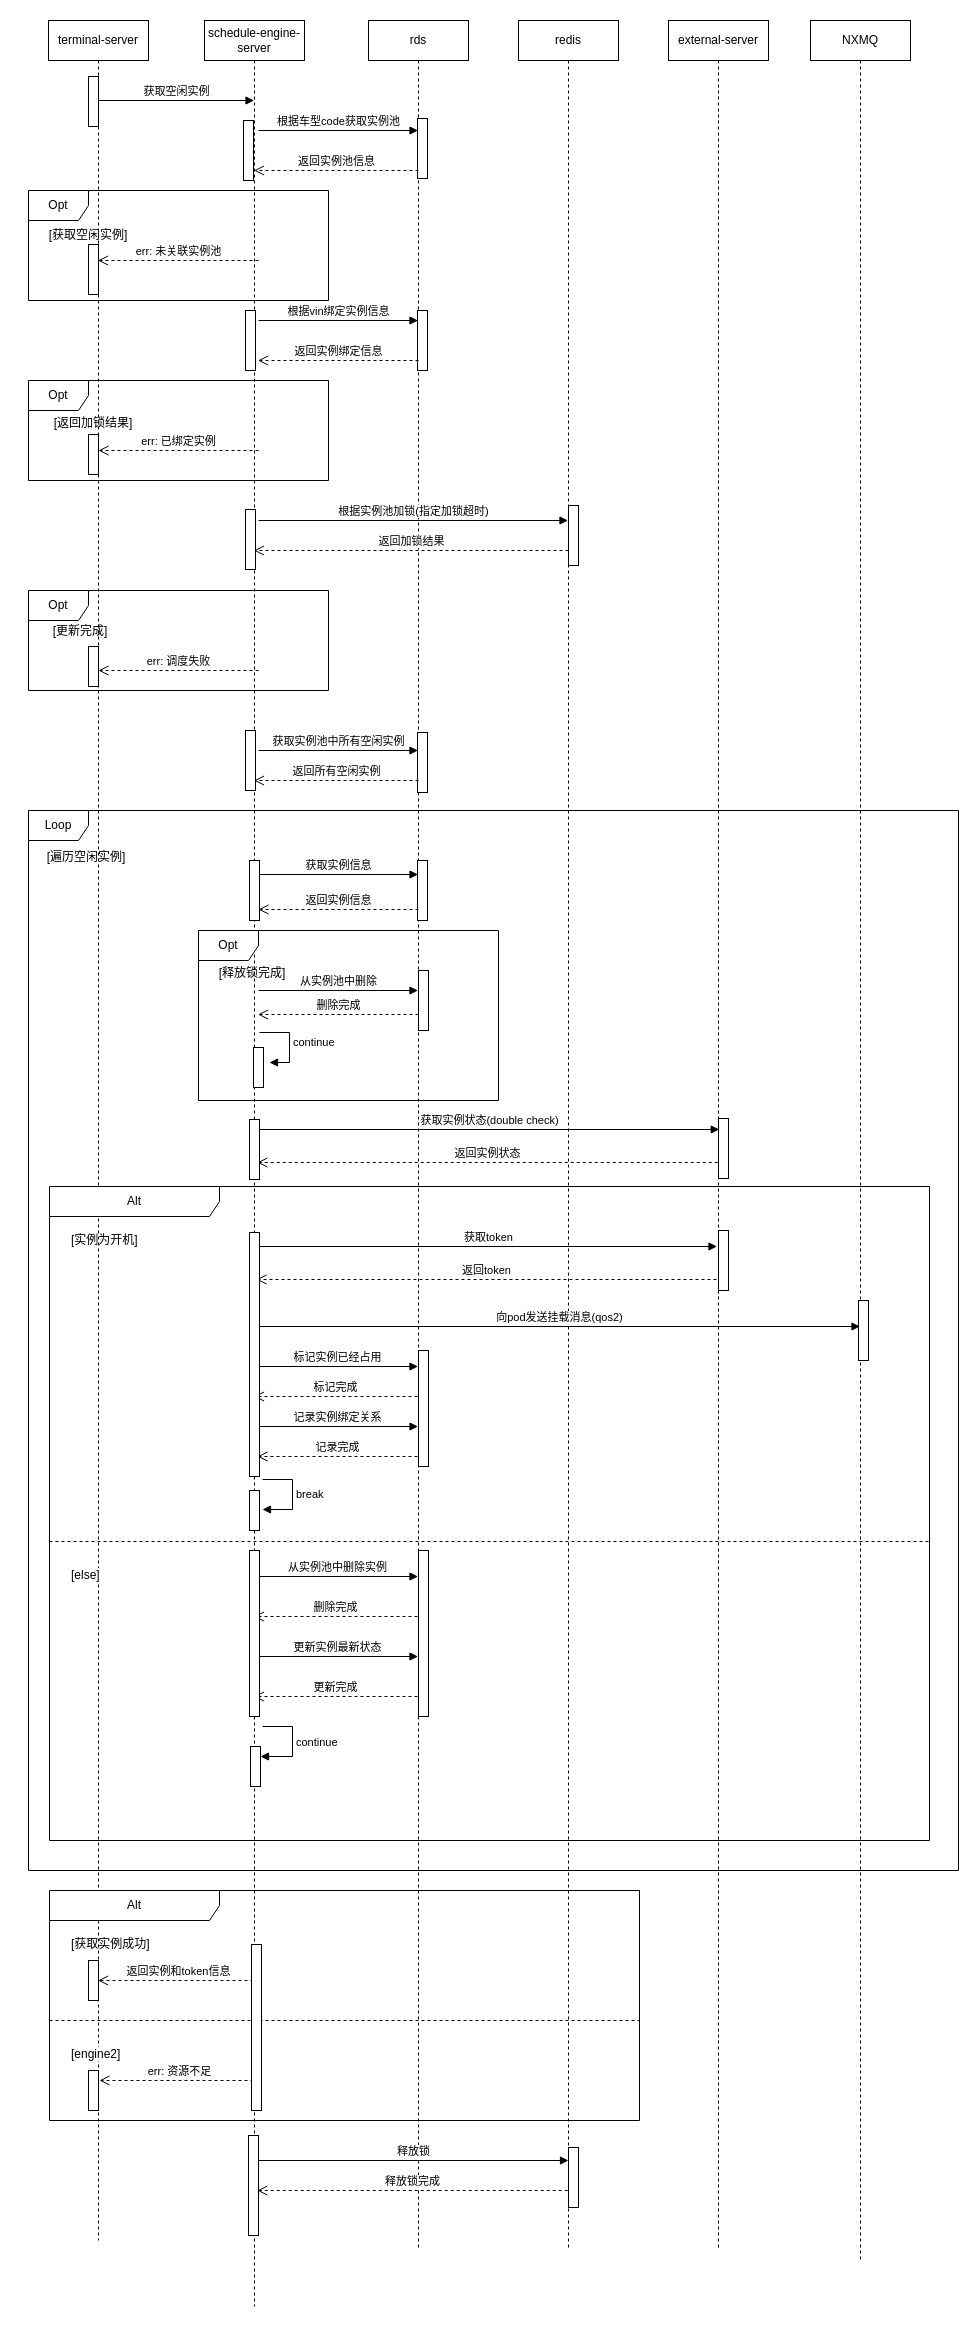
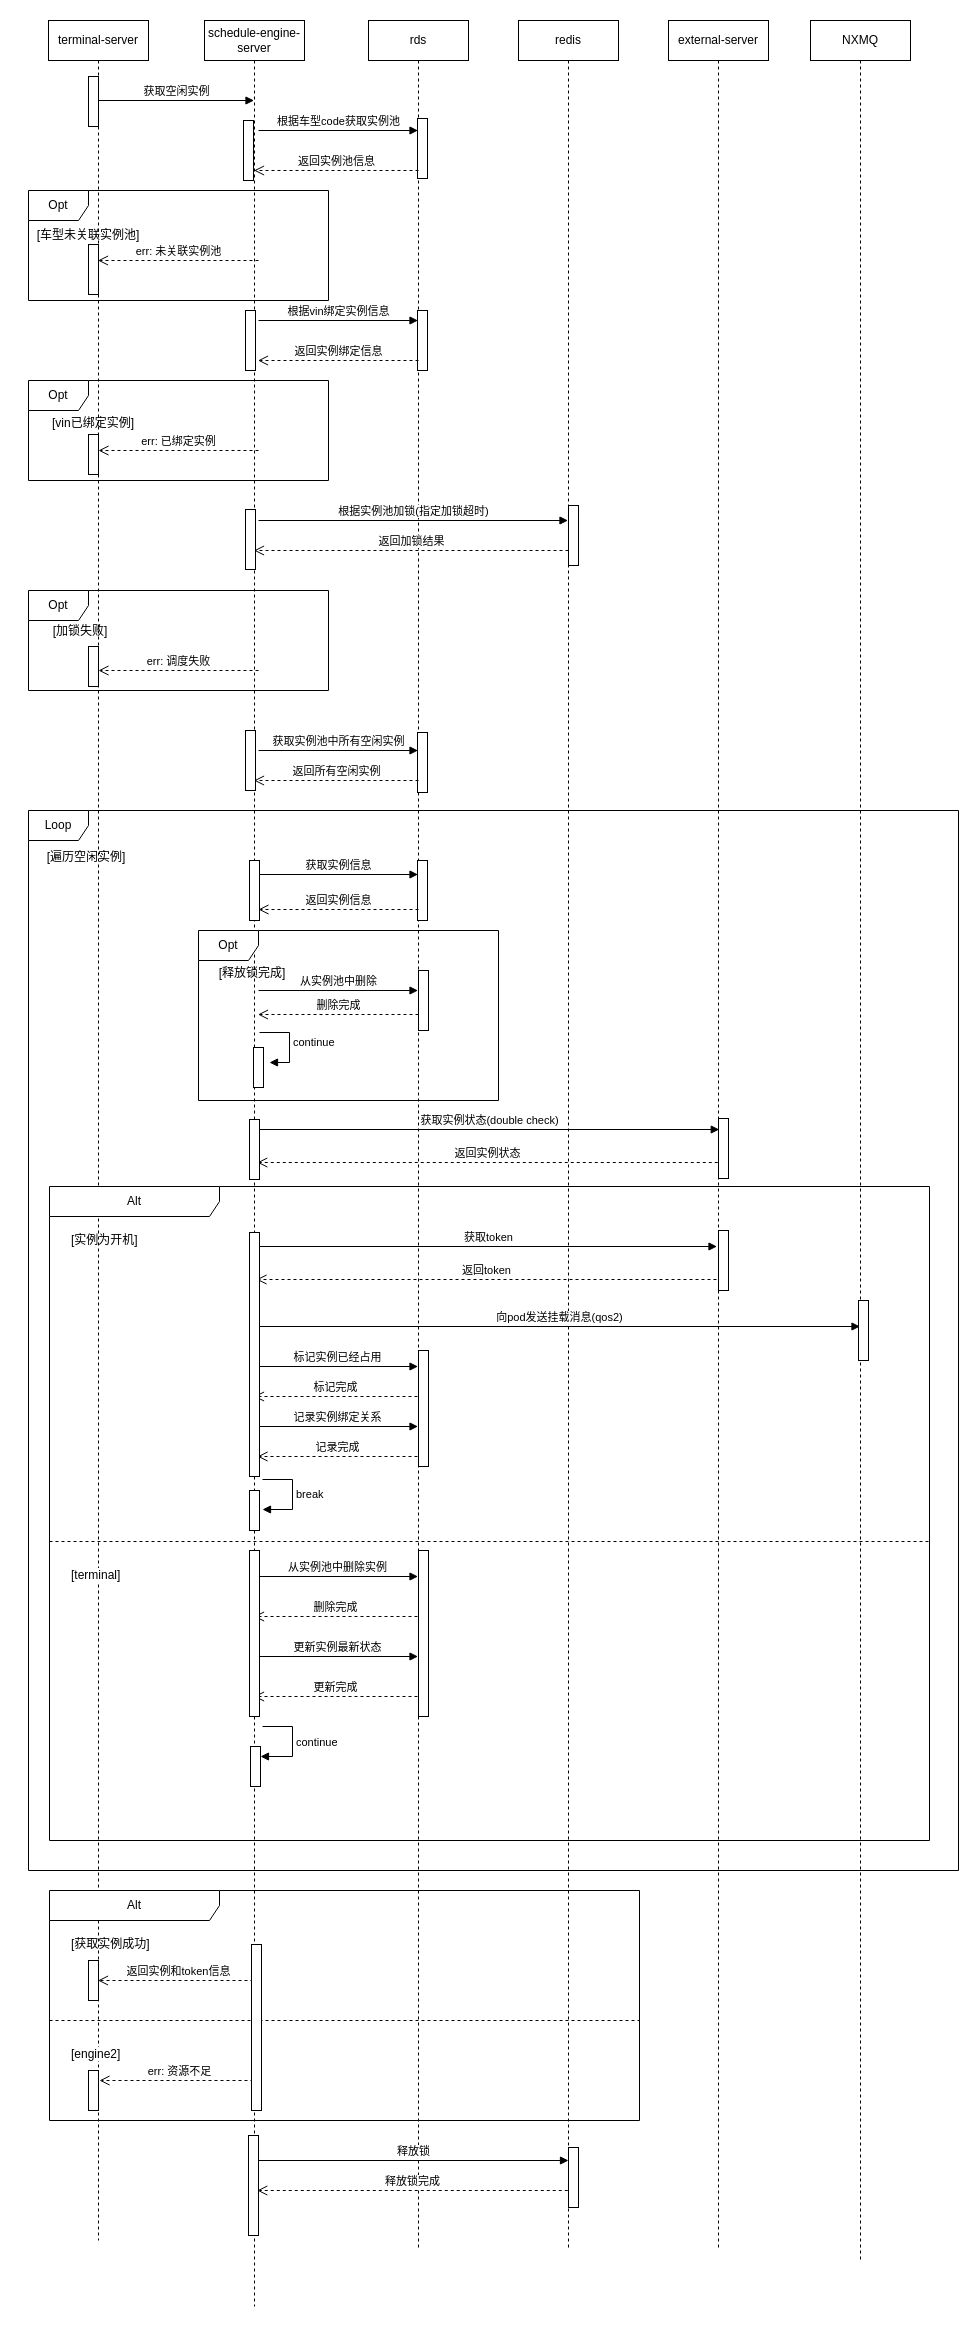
node "[获取空闲实例]": label "[获取空闲实例]" -> "[车型未关联实例池]"
node "[返回加锁结果]": label "[返回加锁结果]" -> "[vin已绑定实例]"
node "[更新完成]": label "[更新完成]" -> "[加锁失败]"
node "[else]": label "[else]" -> "[terminal]"
